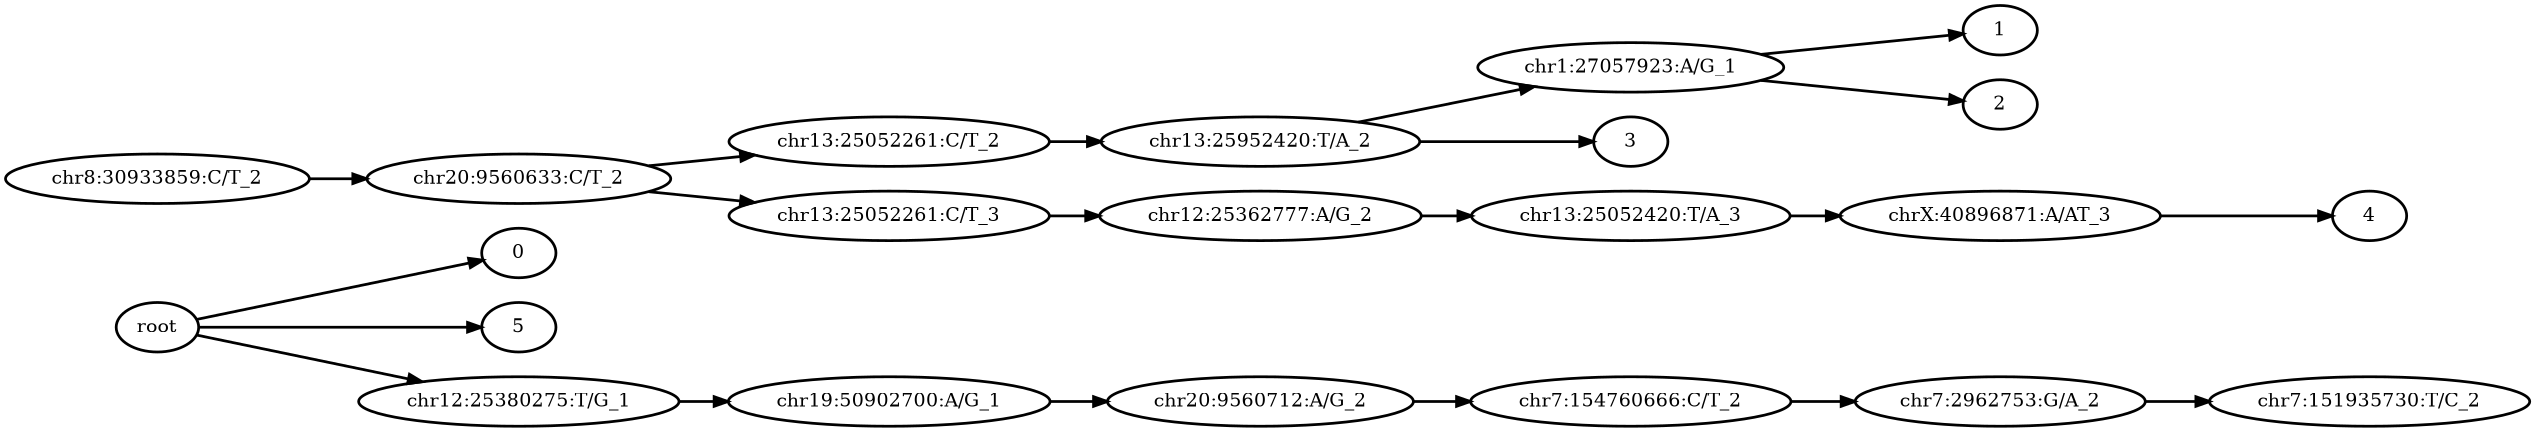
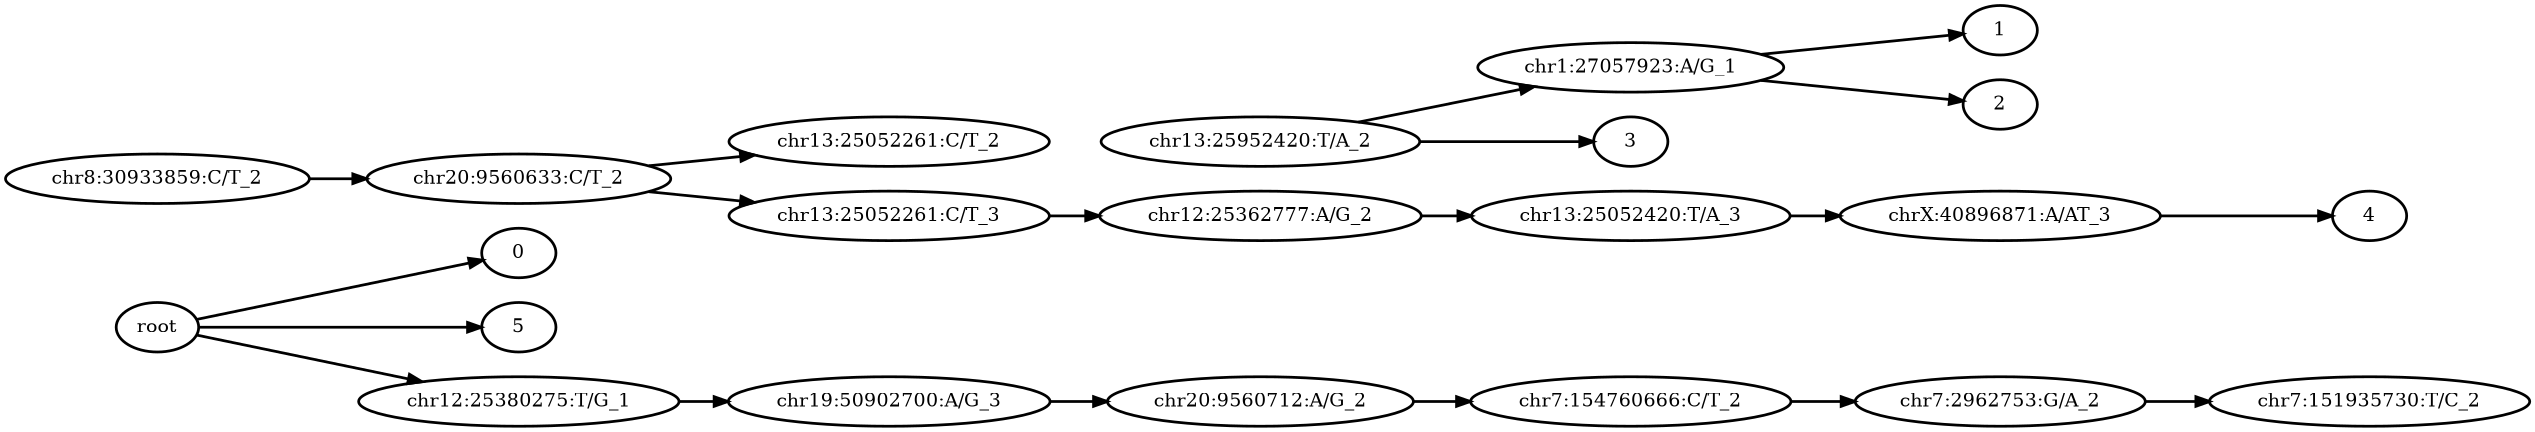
edge "chr13:25052261:C/T_2" -> "chr13:25952420:T/A_2": removed
node "chr19:50902700:A/G_1": label "chr19:50902700:A/G_1" -> "chr19:50902700:A/G_3"
